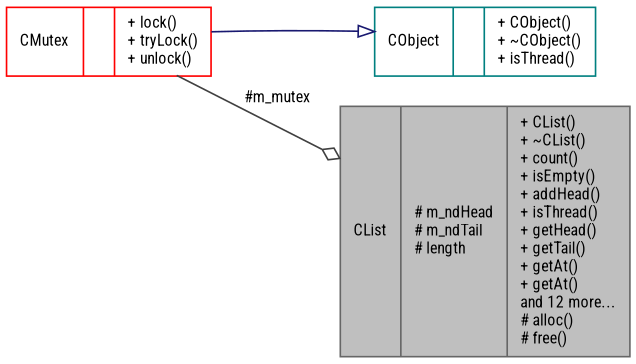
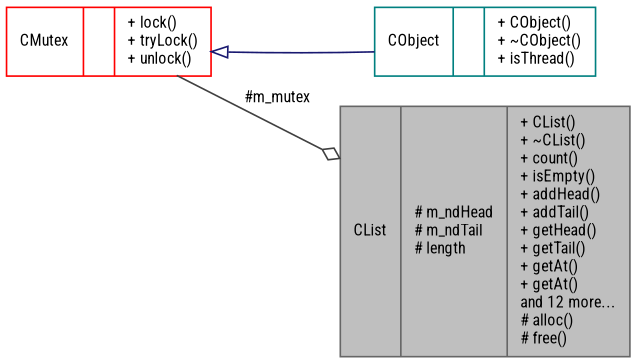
edge "CMutex" -> "CObject": reversed
node "CList": text "+ isThread()" -> "+ addTail()"
